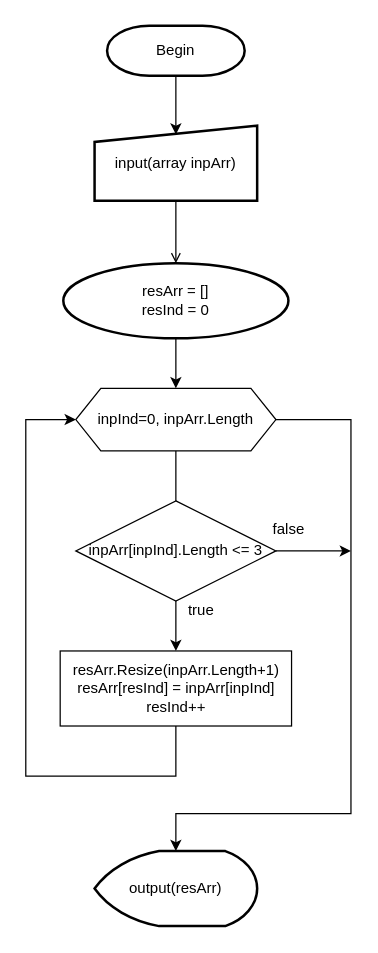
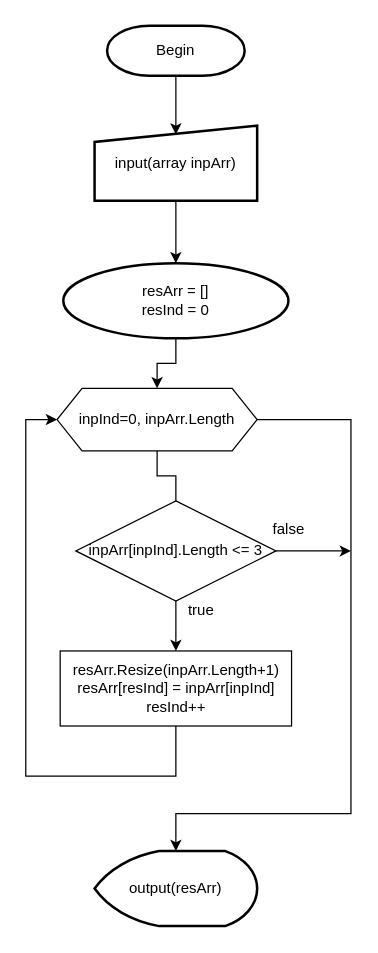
edge "input(array inpArr)" -> "resArr = [] resInd = 0": arrowhead open -> classic
node "inpInd=0, inpArr.Length": moved (176, 419) -> (157, 419)
